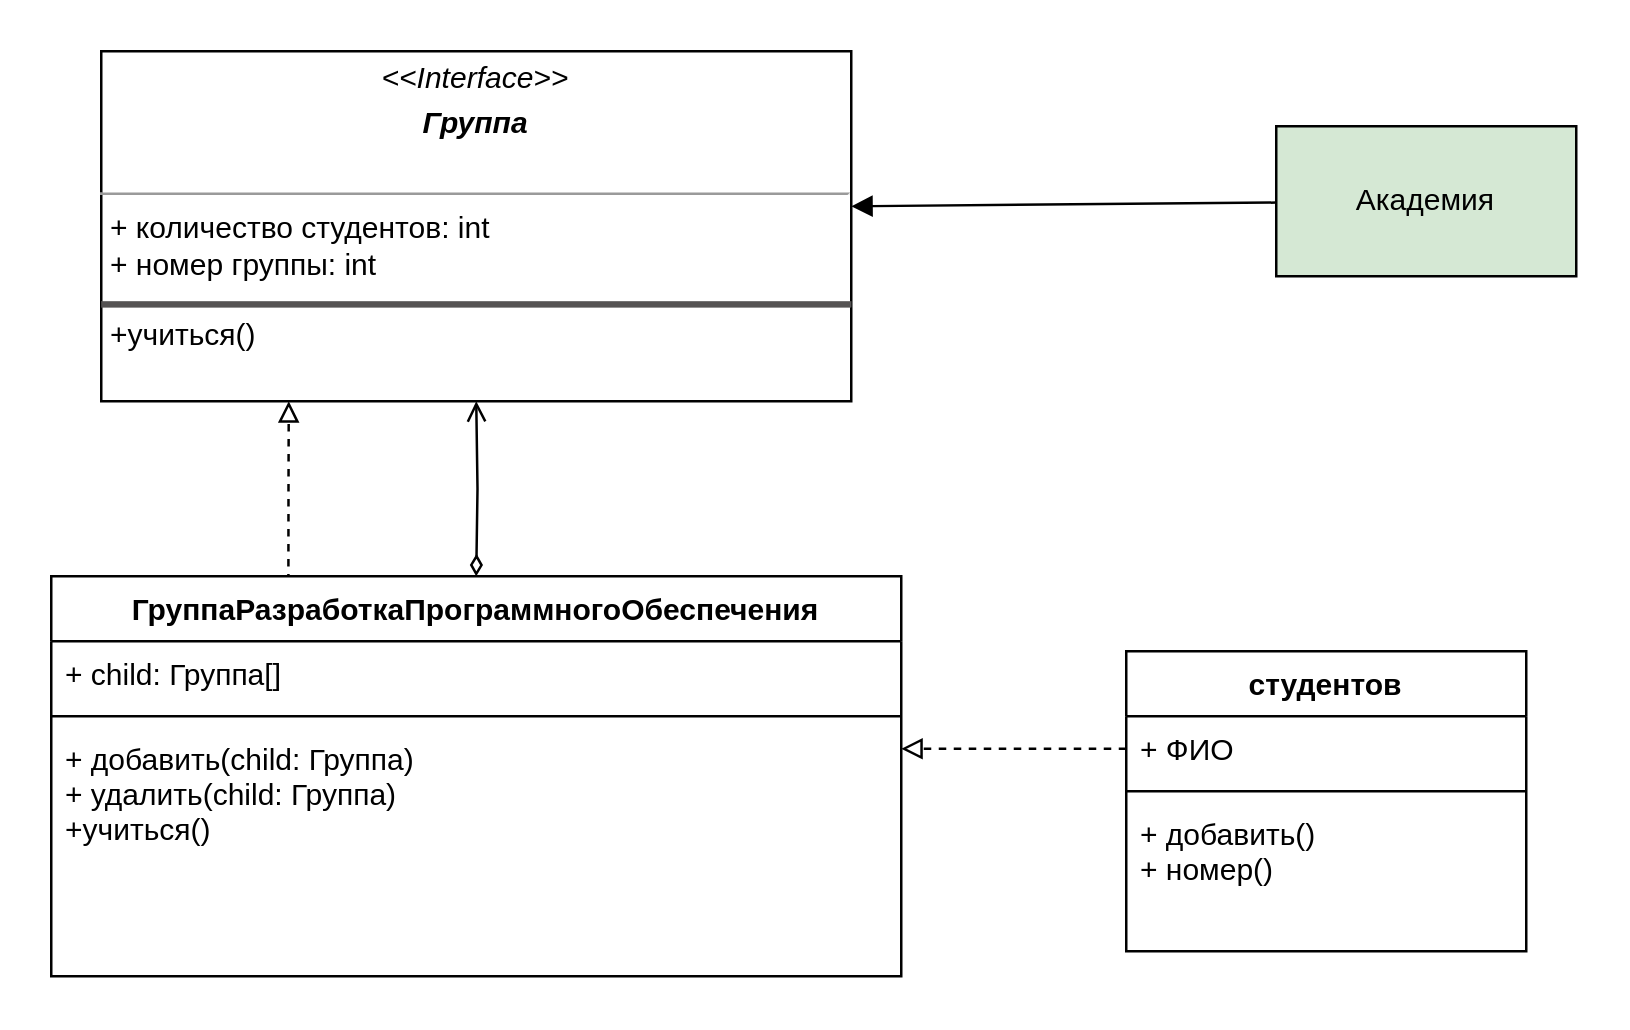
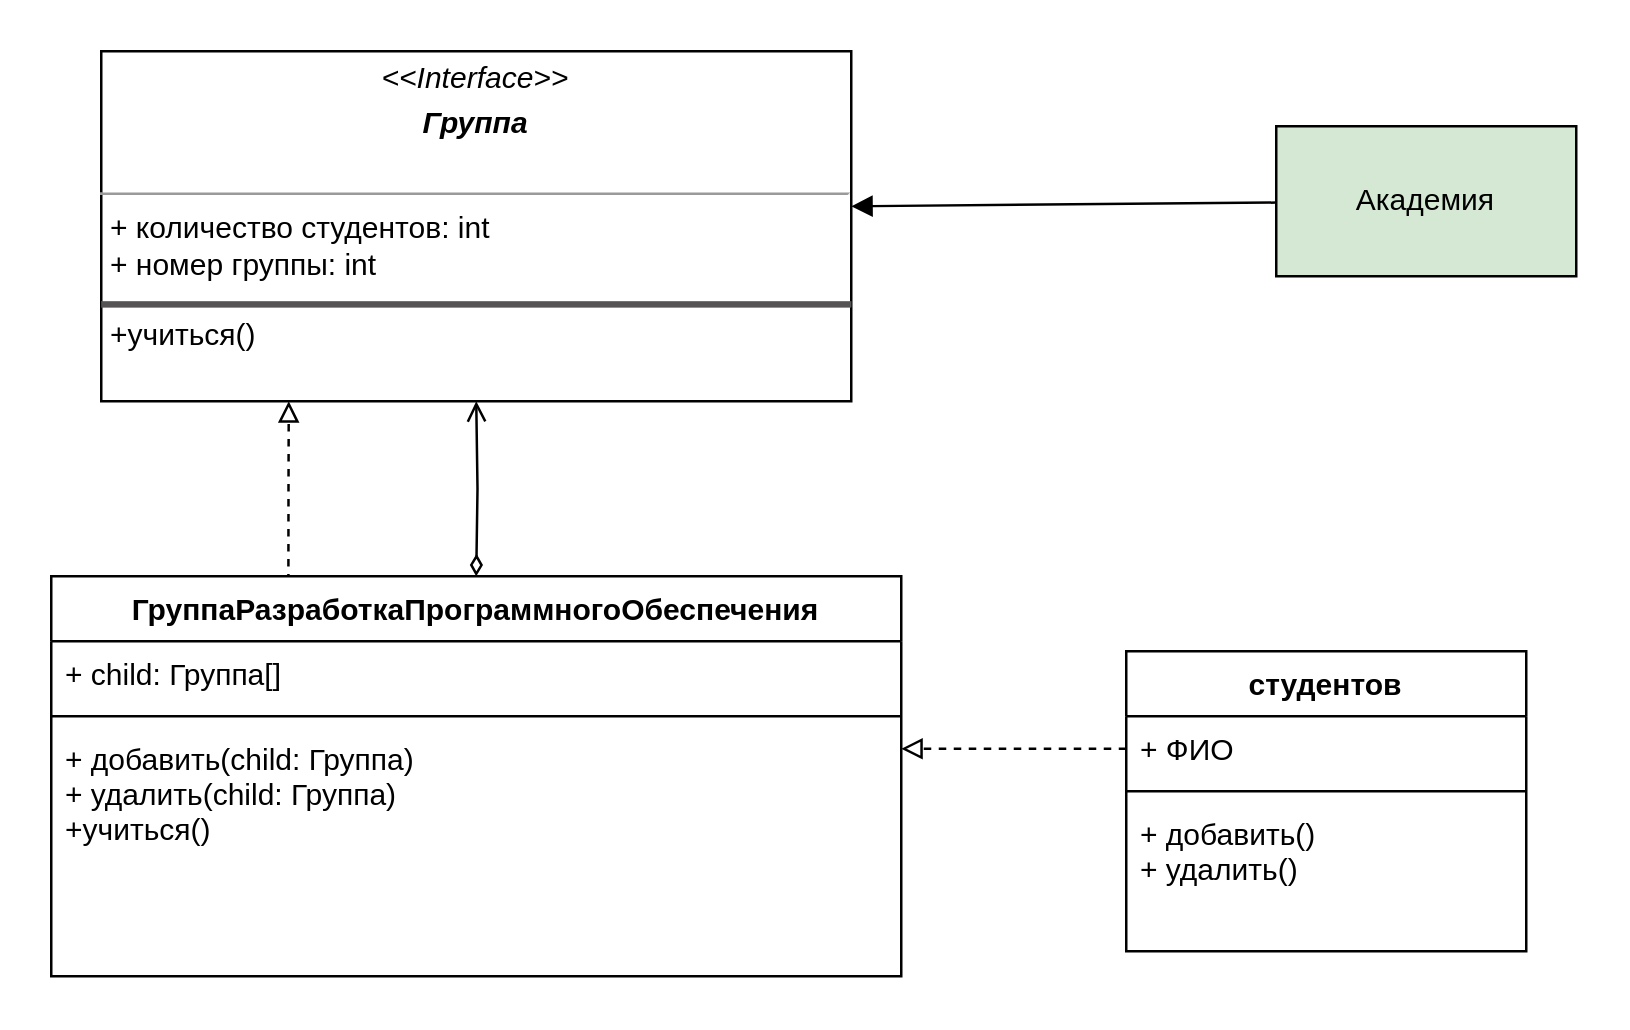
node "+ добавить() + номер()": label "+ добавить() + номер()" -> "+ добавить() + удалить()"
